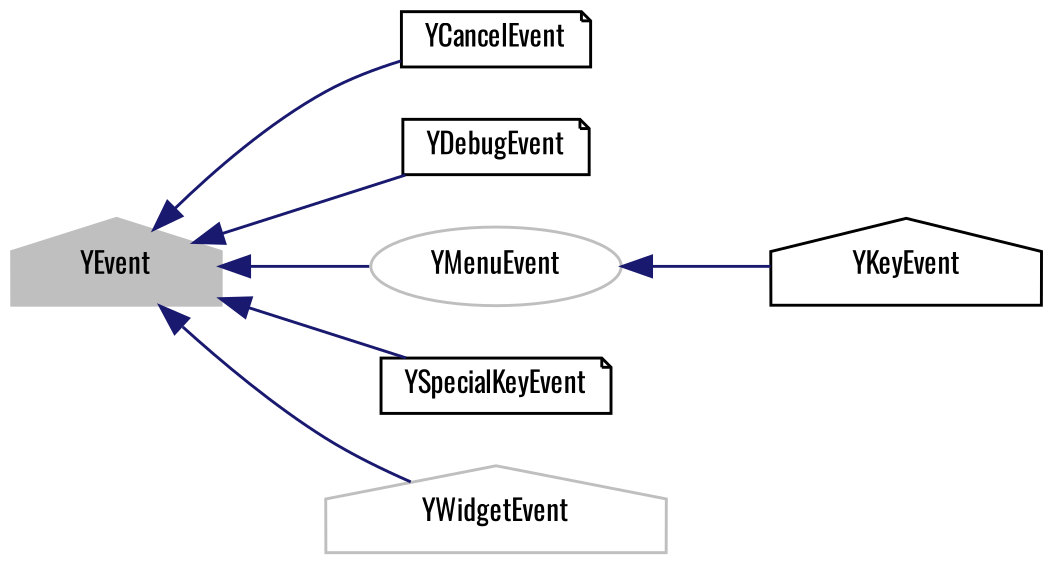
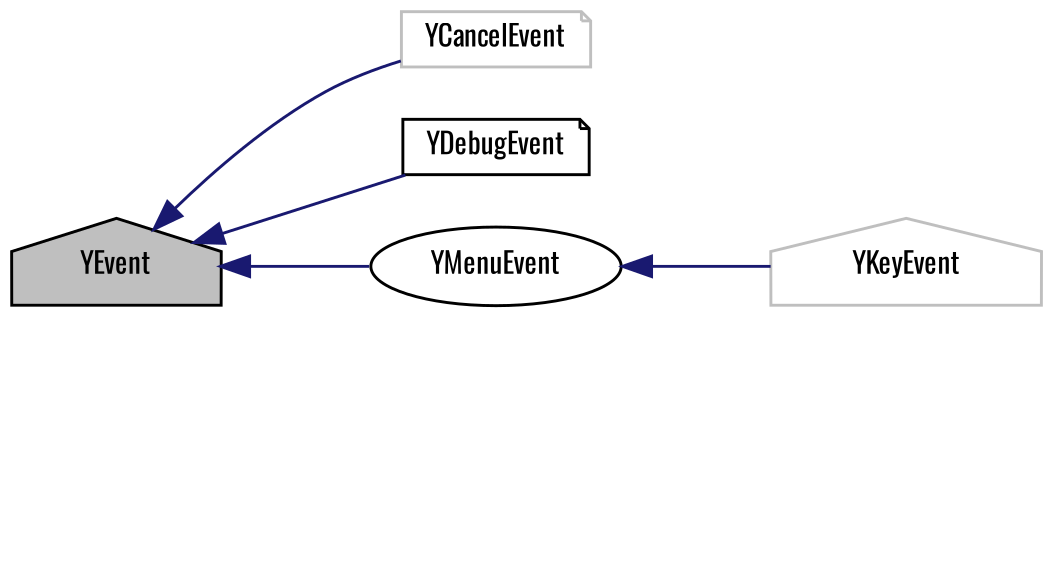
node "YCancelEvent": color black -> grey75
node "YEvent": color grey75 -> black
node "YMenuEvent": color grey75 -> black
node "YKeyEvent": color black -> grey75
node "YSpecialKeyEvent": removed
node "YWidgetEvent": removed
